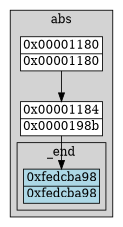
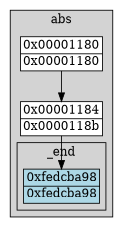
node "0x00001184": text "0x0000198b" -> "0x0000118b"
